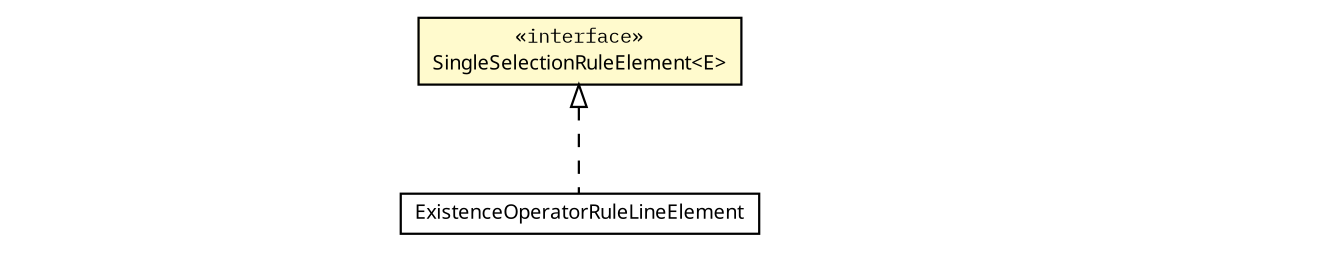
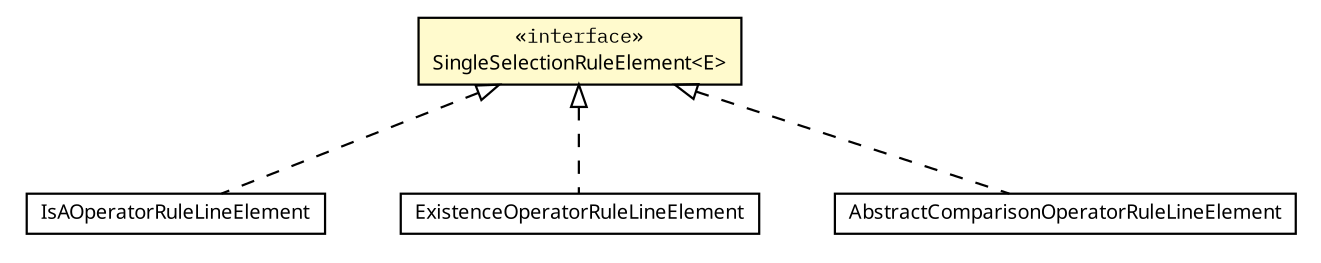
node "IsAOperatorRuleLineElement": added
node "AbstractComparisonOperatorRuleLineElement": added
